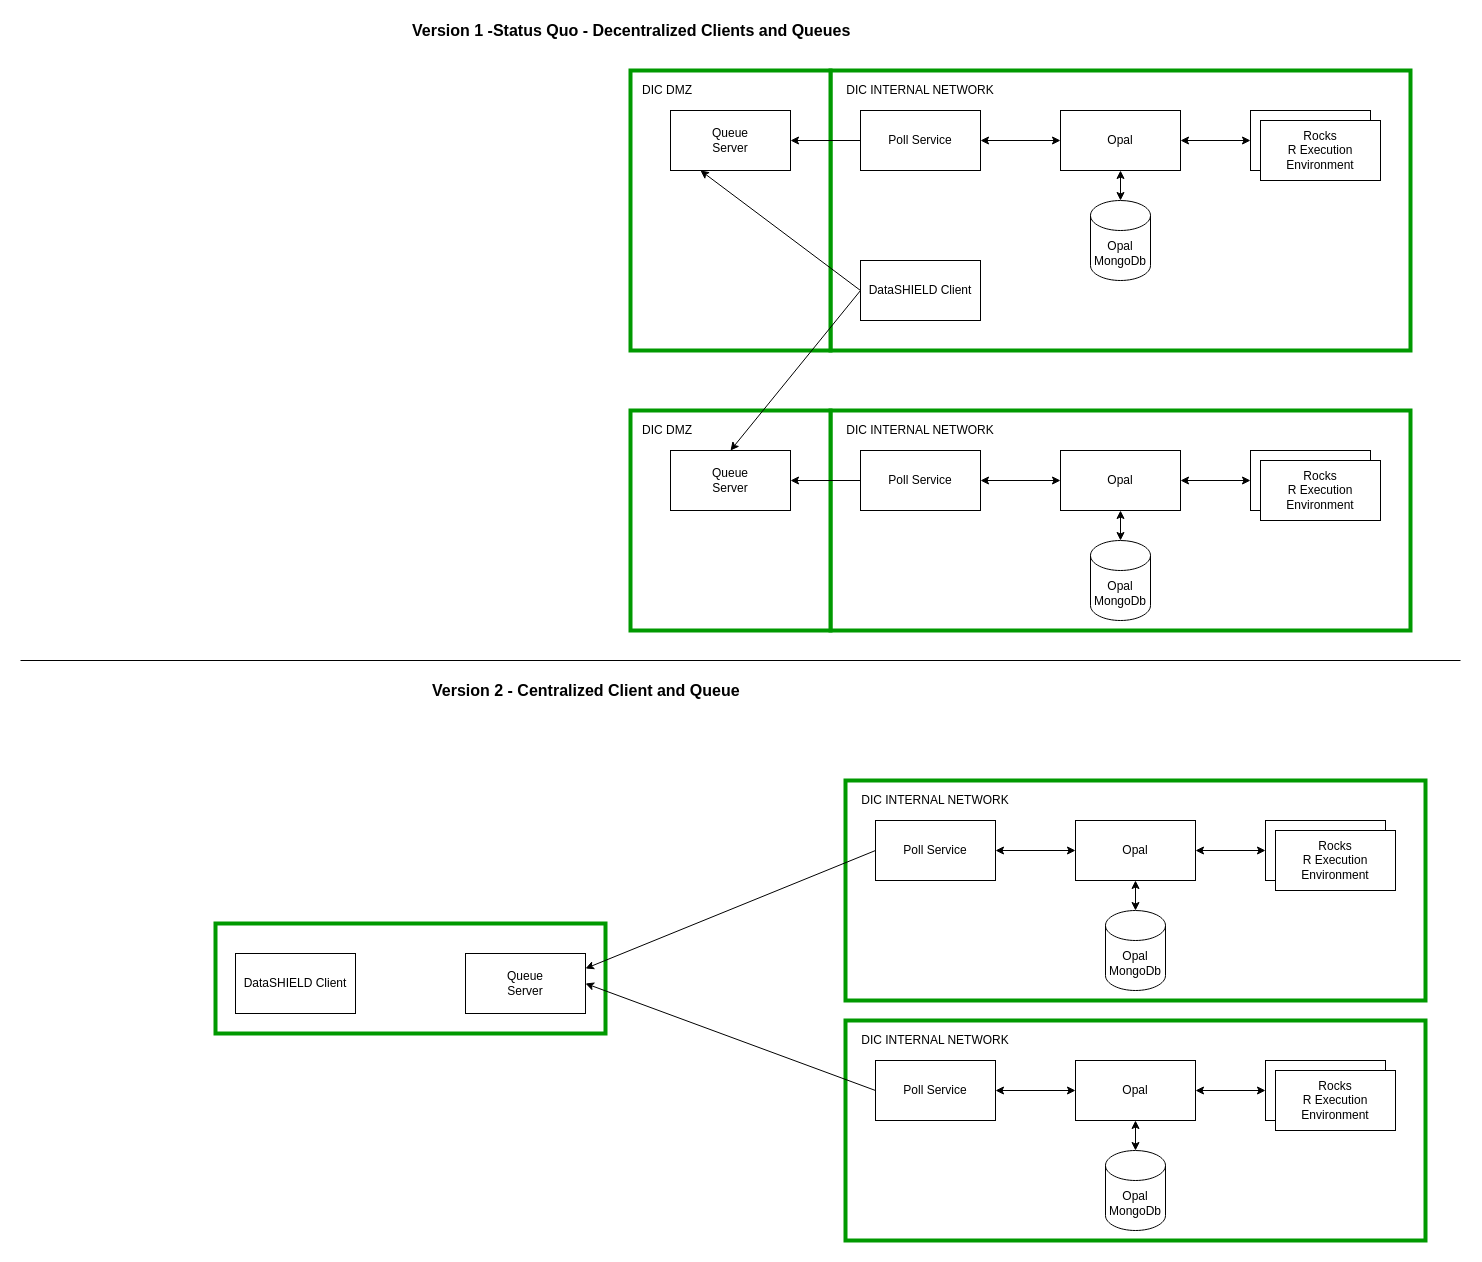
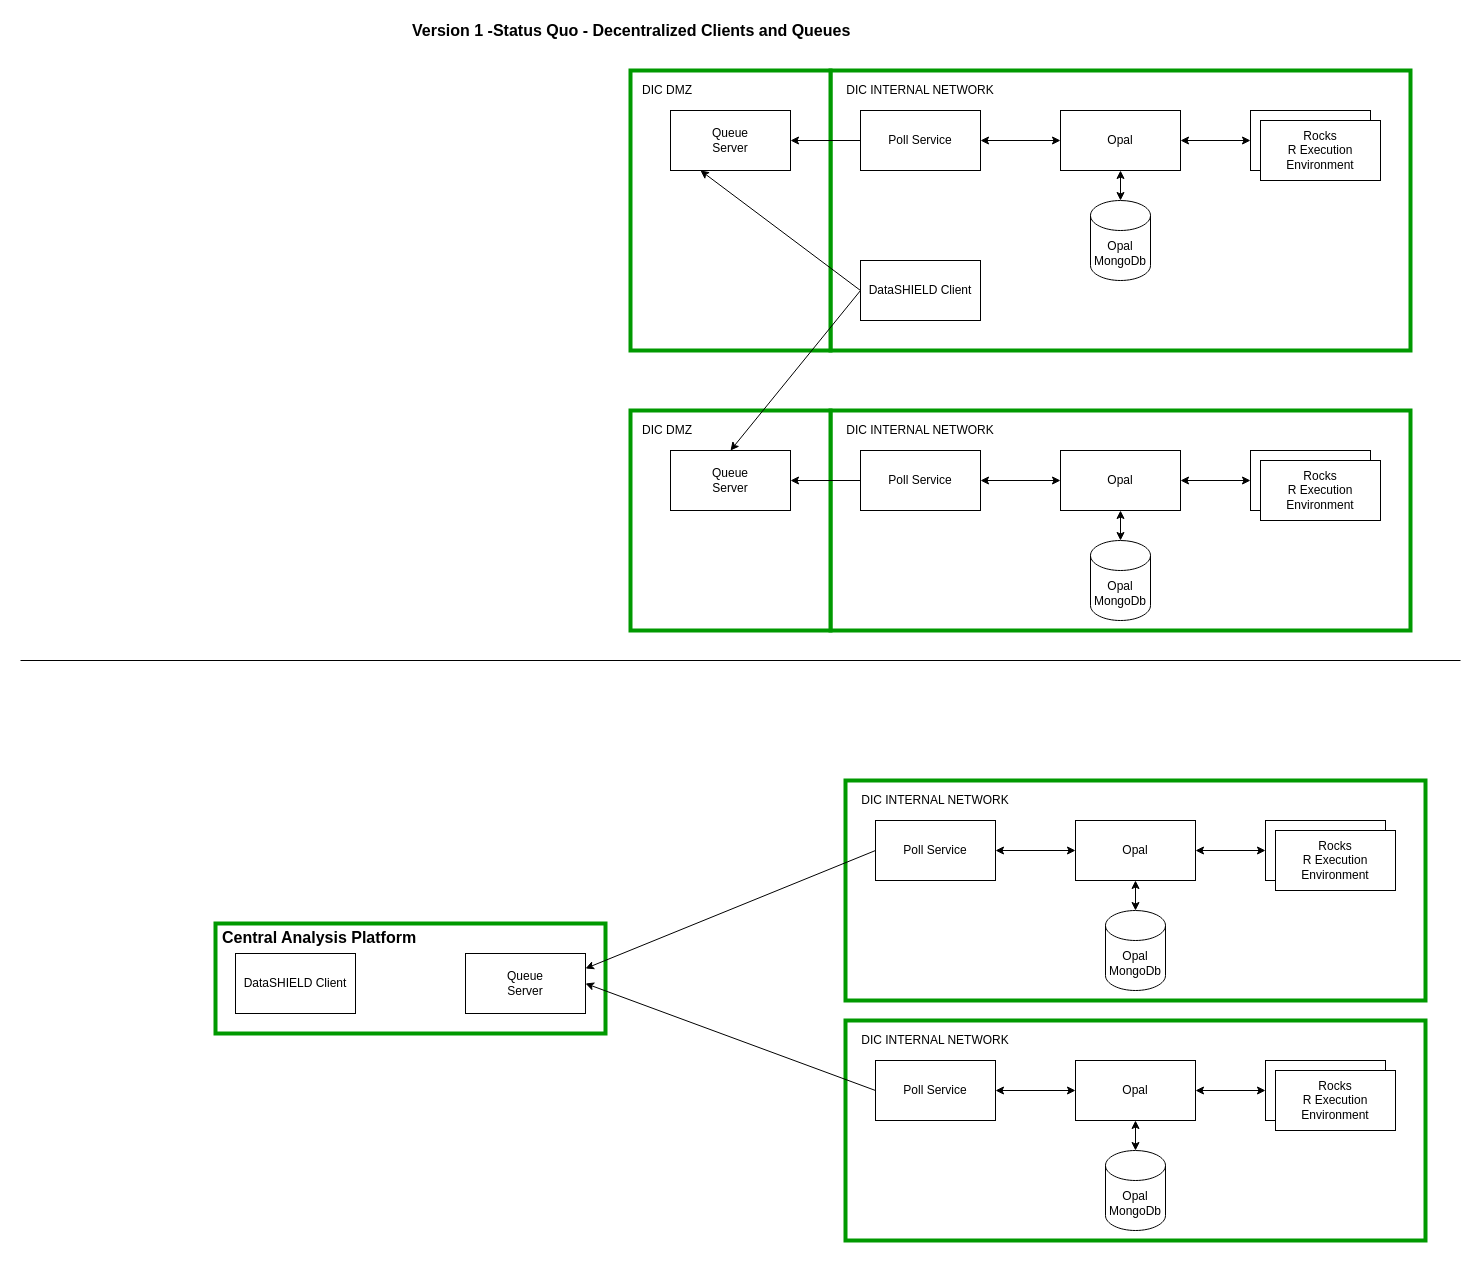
node "Version 2 - Centralized Client and Queue": removed
node "Central Analysis Platform": added
